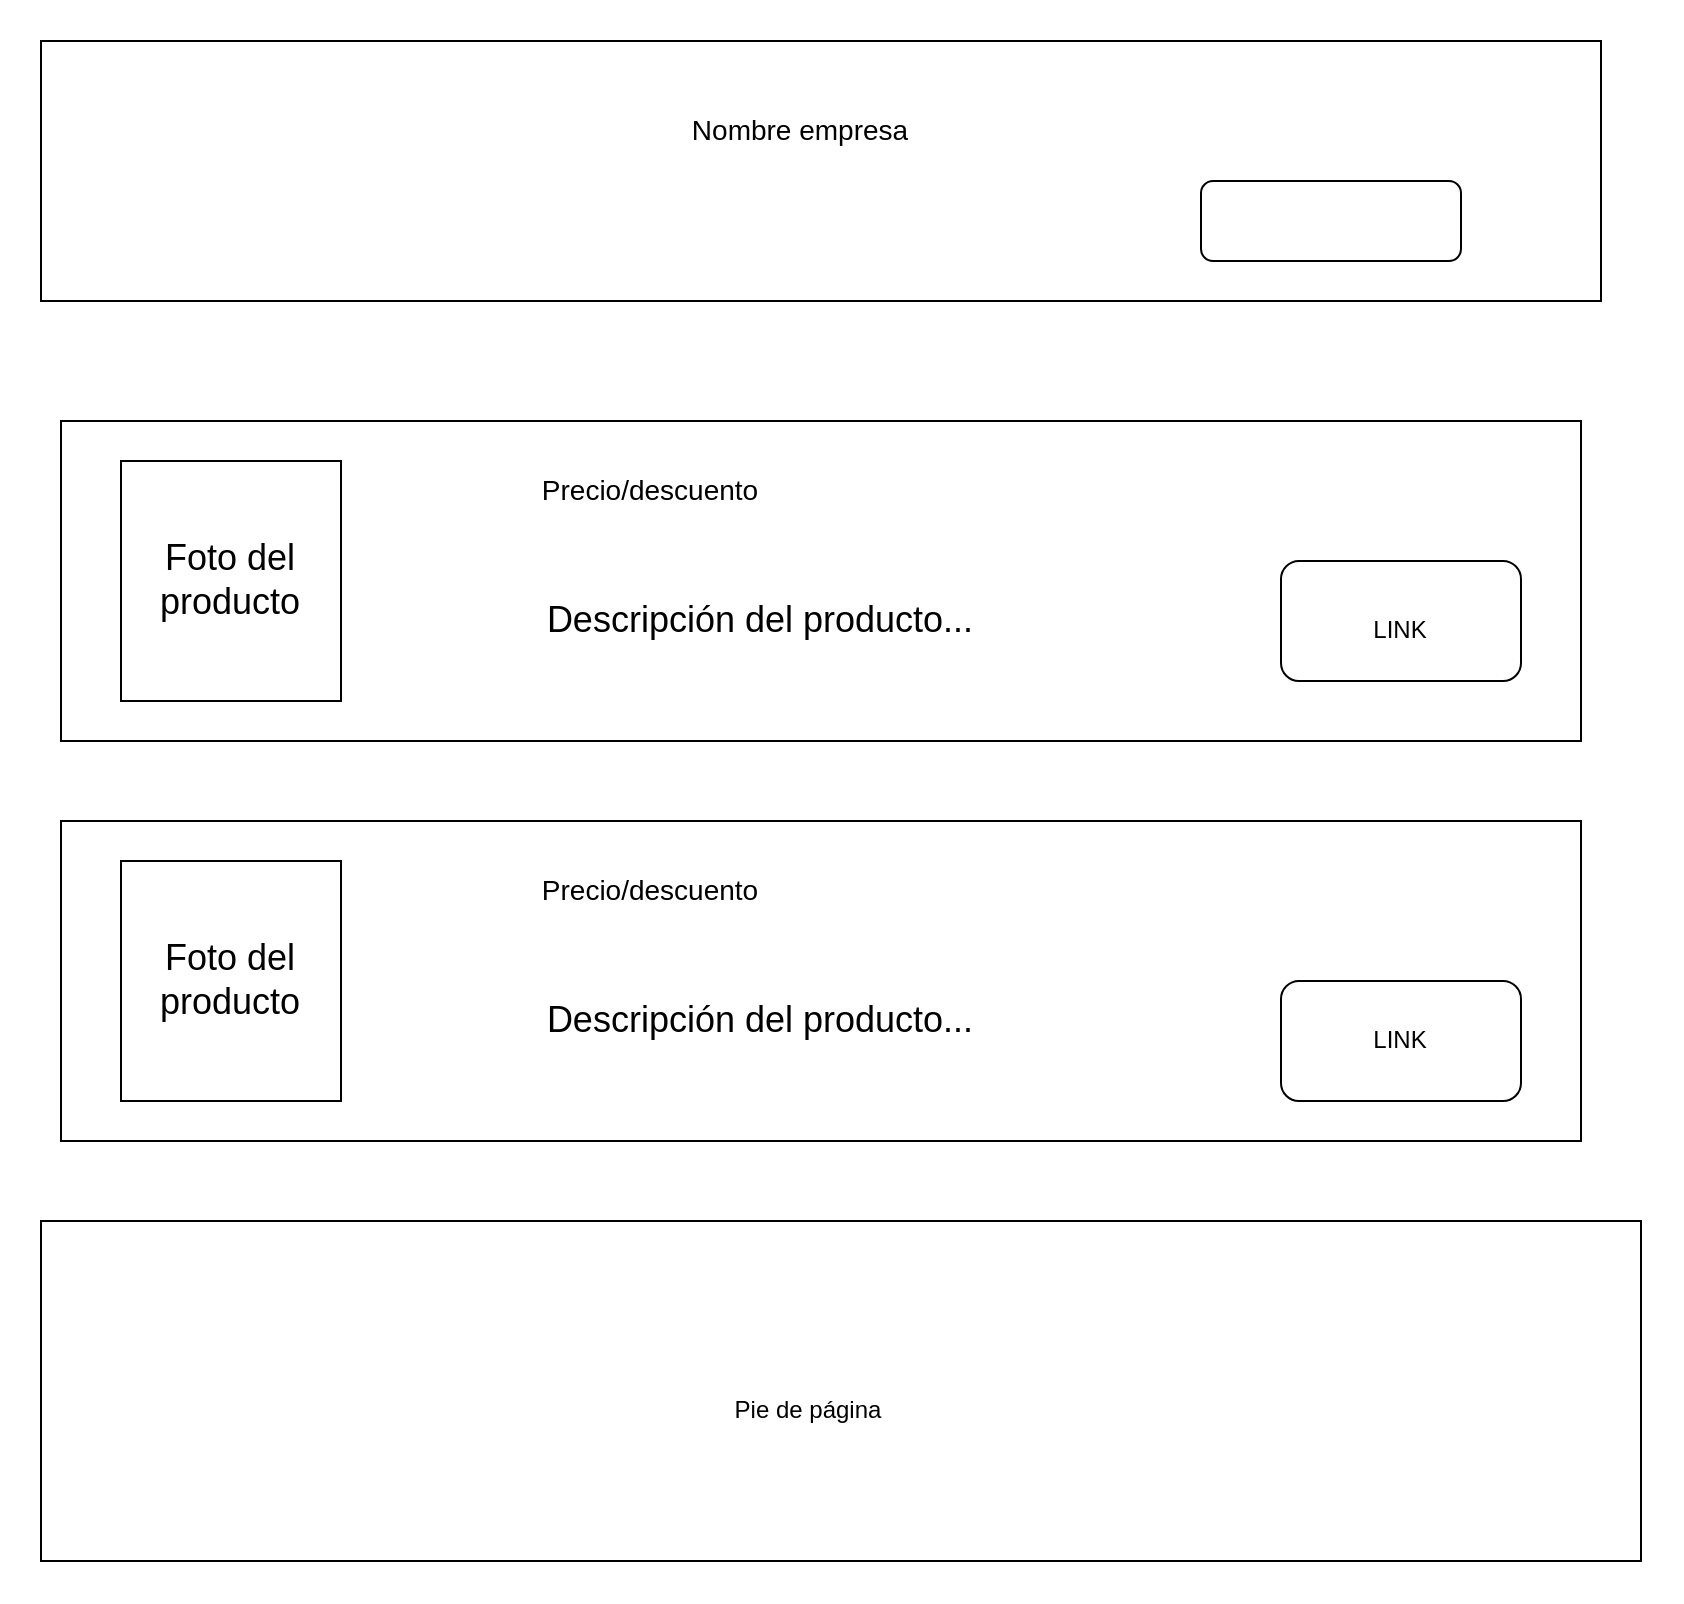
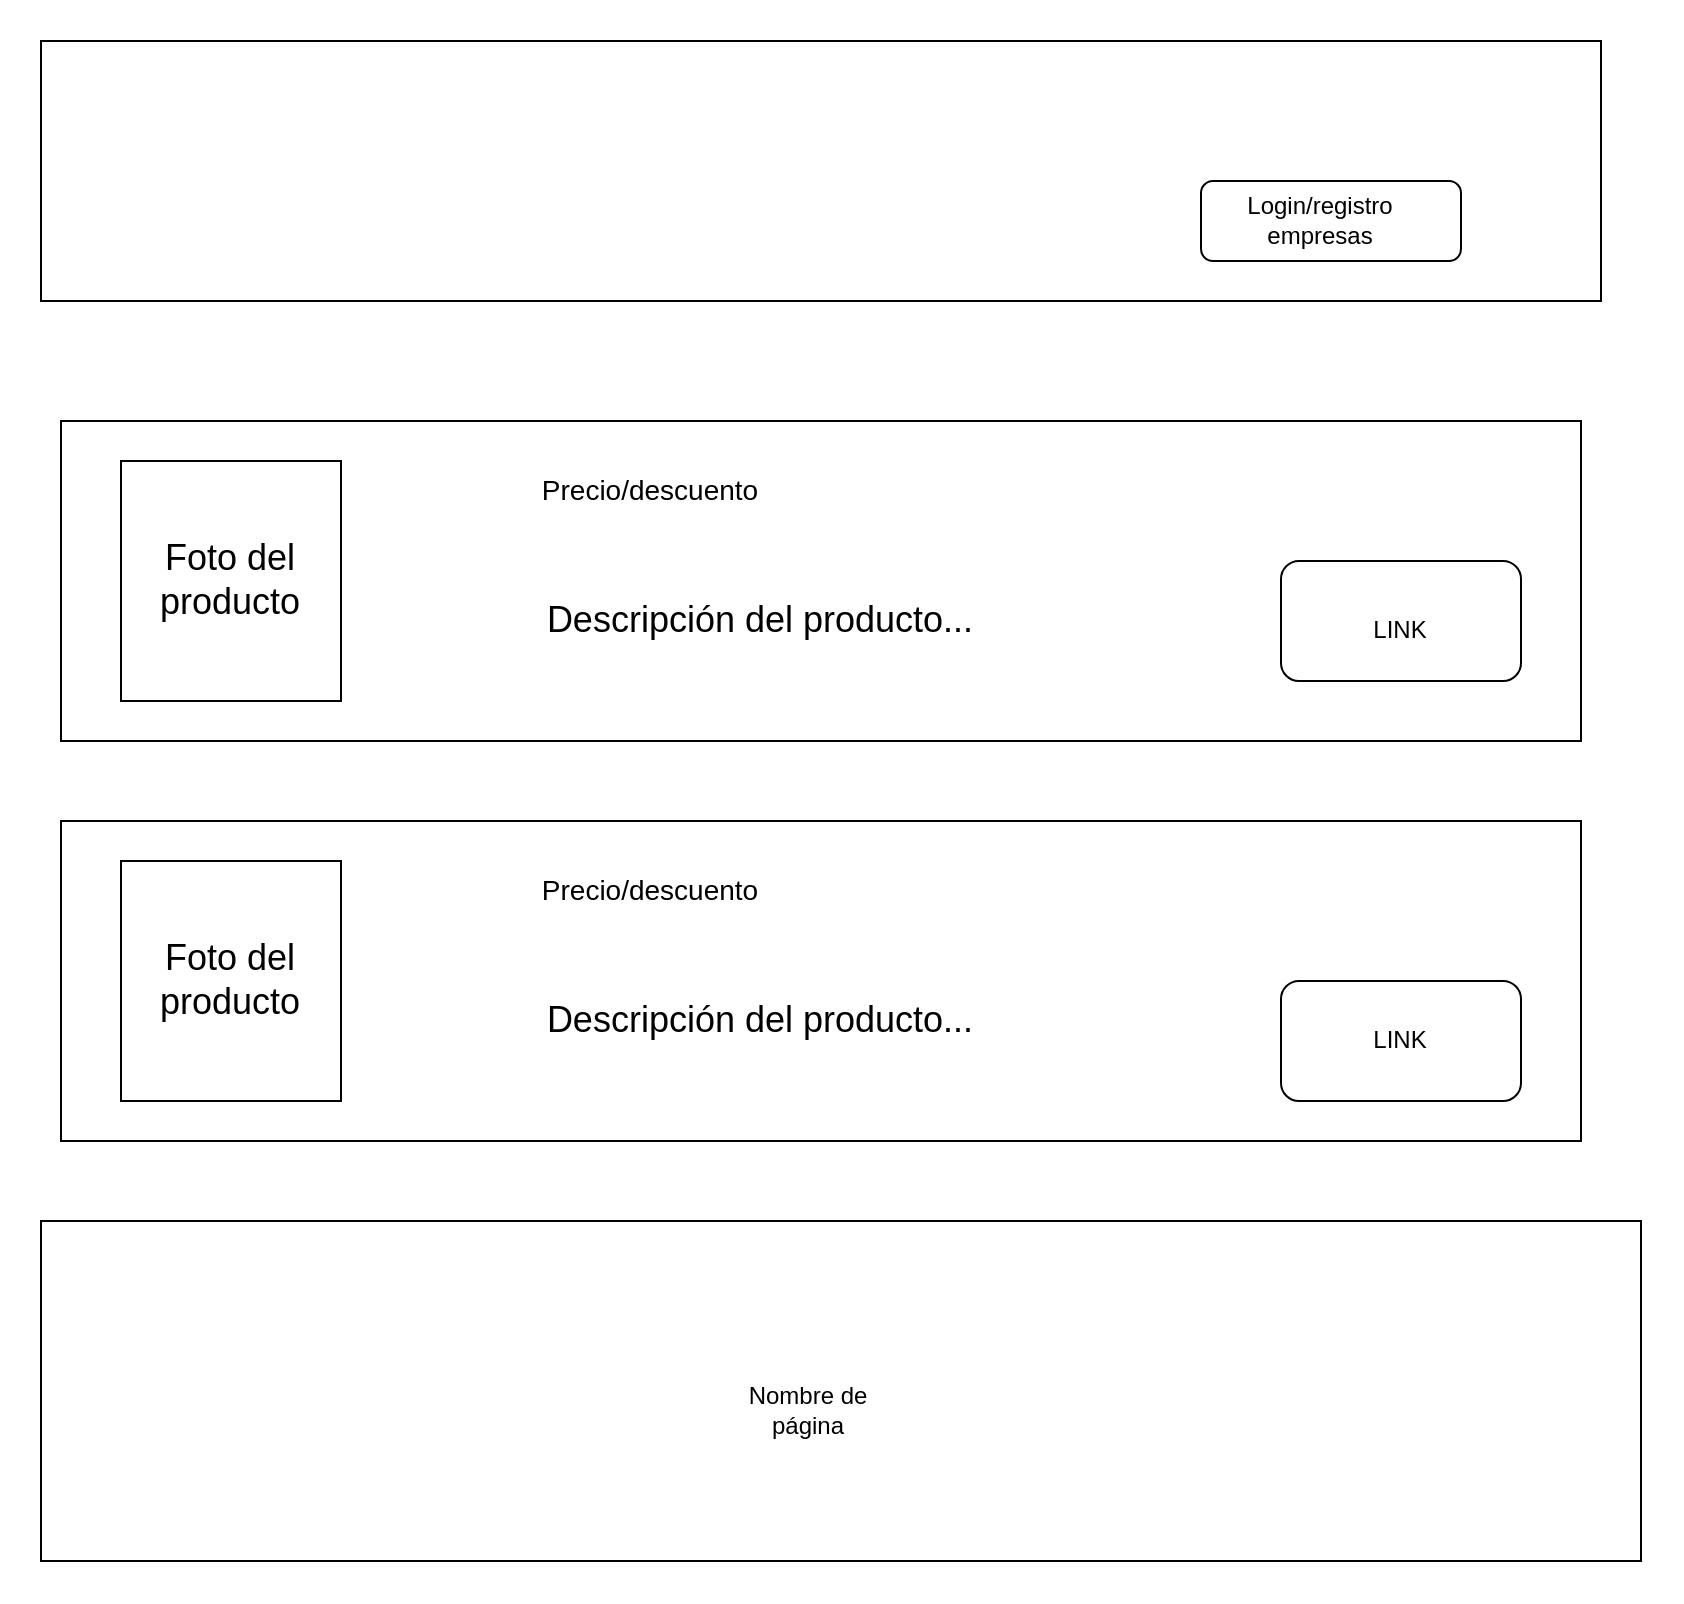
node "Nombre empresa": removed
node "Login/registro empresas": added
node "Pie de página": label "Pie de página" -> "Nombre de página"
